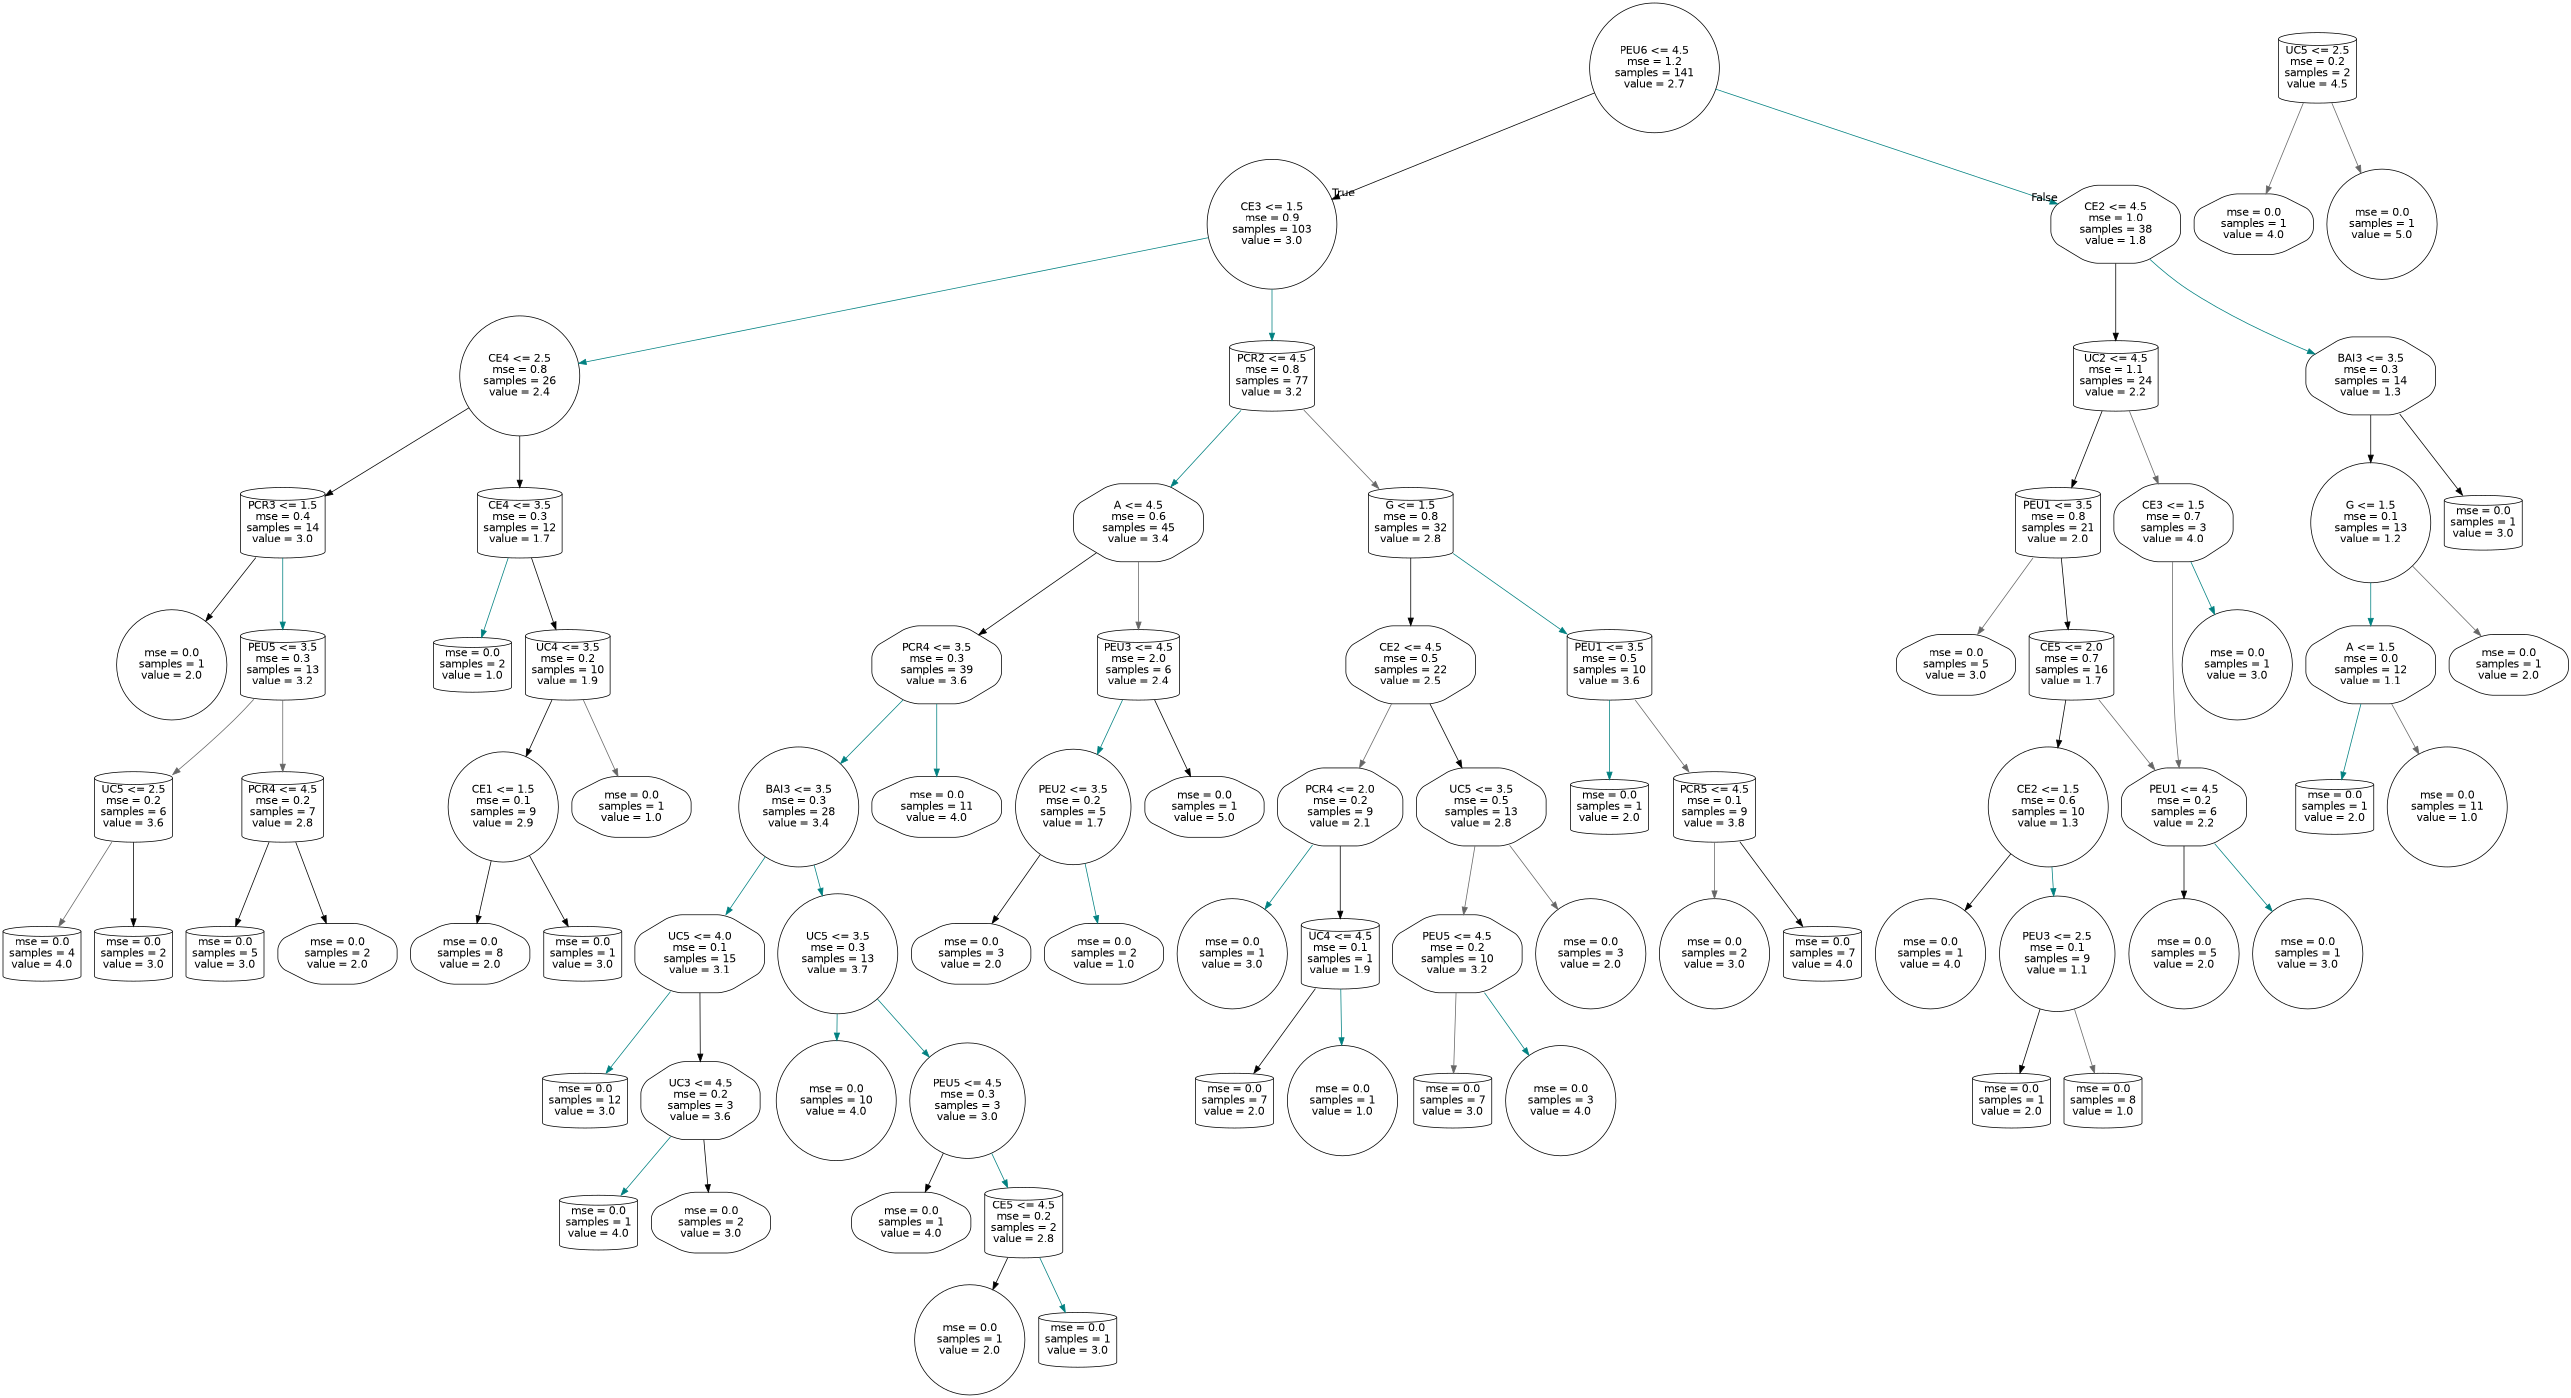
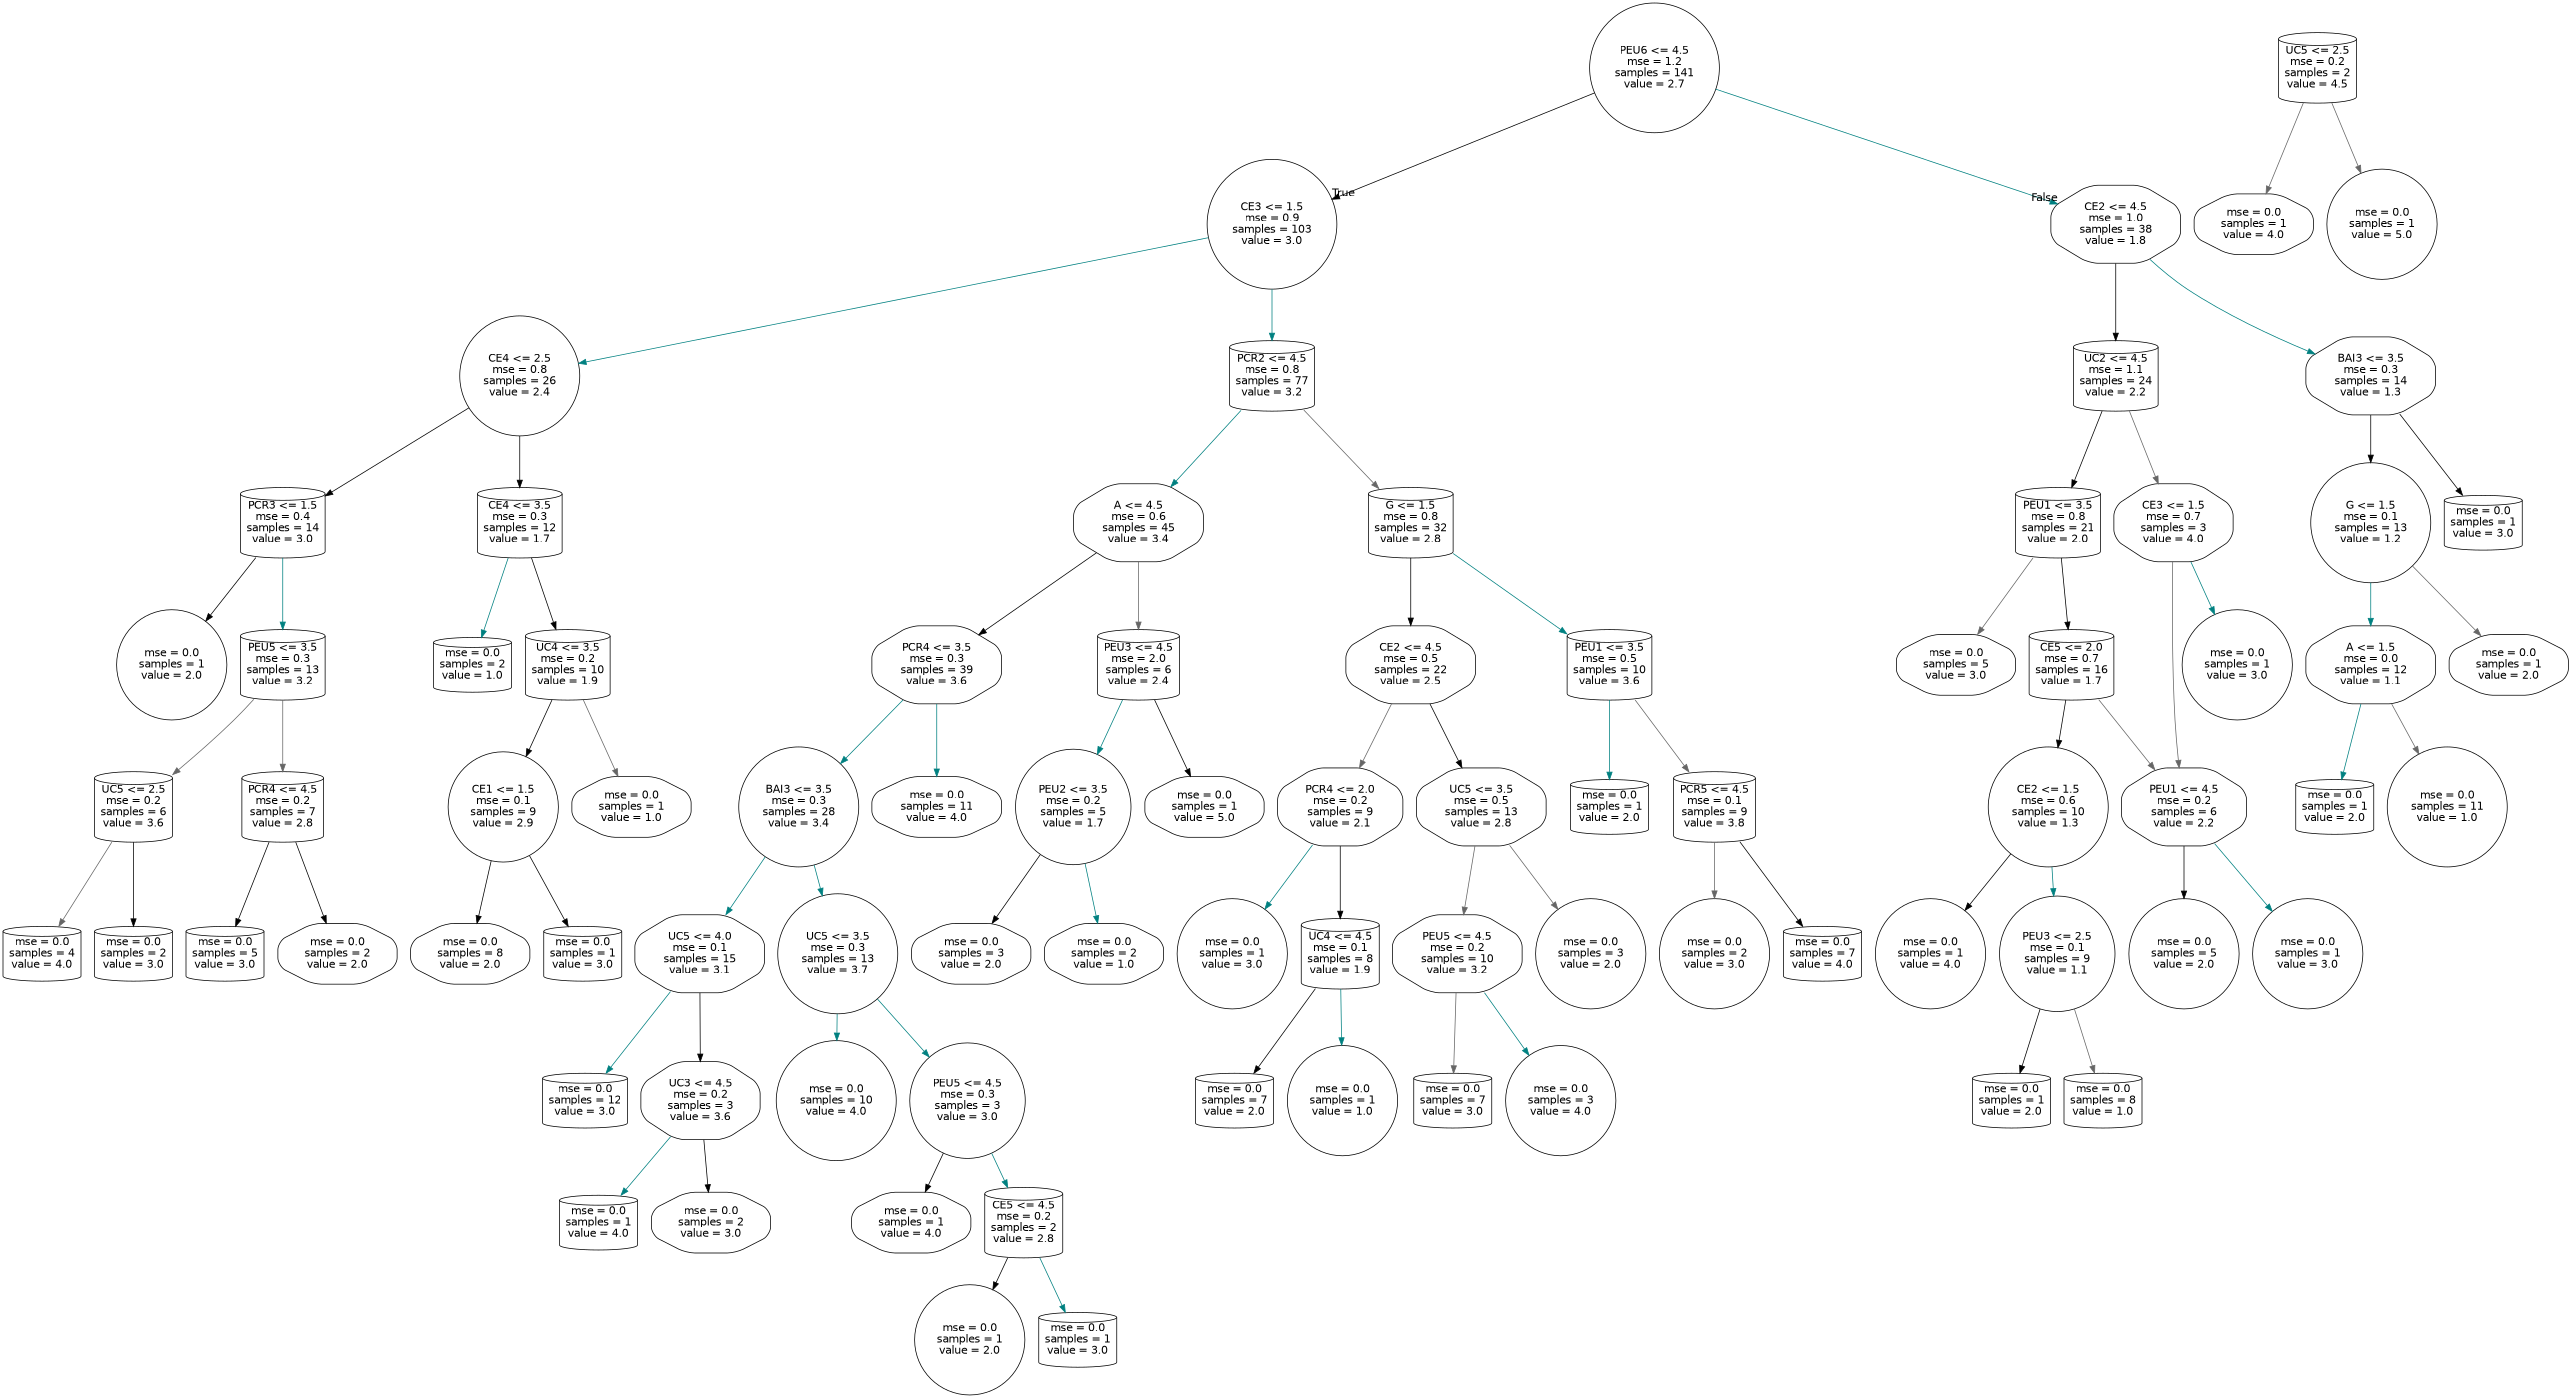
node "UC4 <= 4.5 mse = 0.1 samples = 1 value = 1.9": label "UC4 <= 4.5 mse = 0.1 samples = 1 value = 1.9" -> "UC4 <= 4.5 mse = 0.1 samples = 8 value = 1.9"
